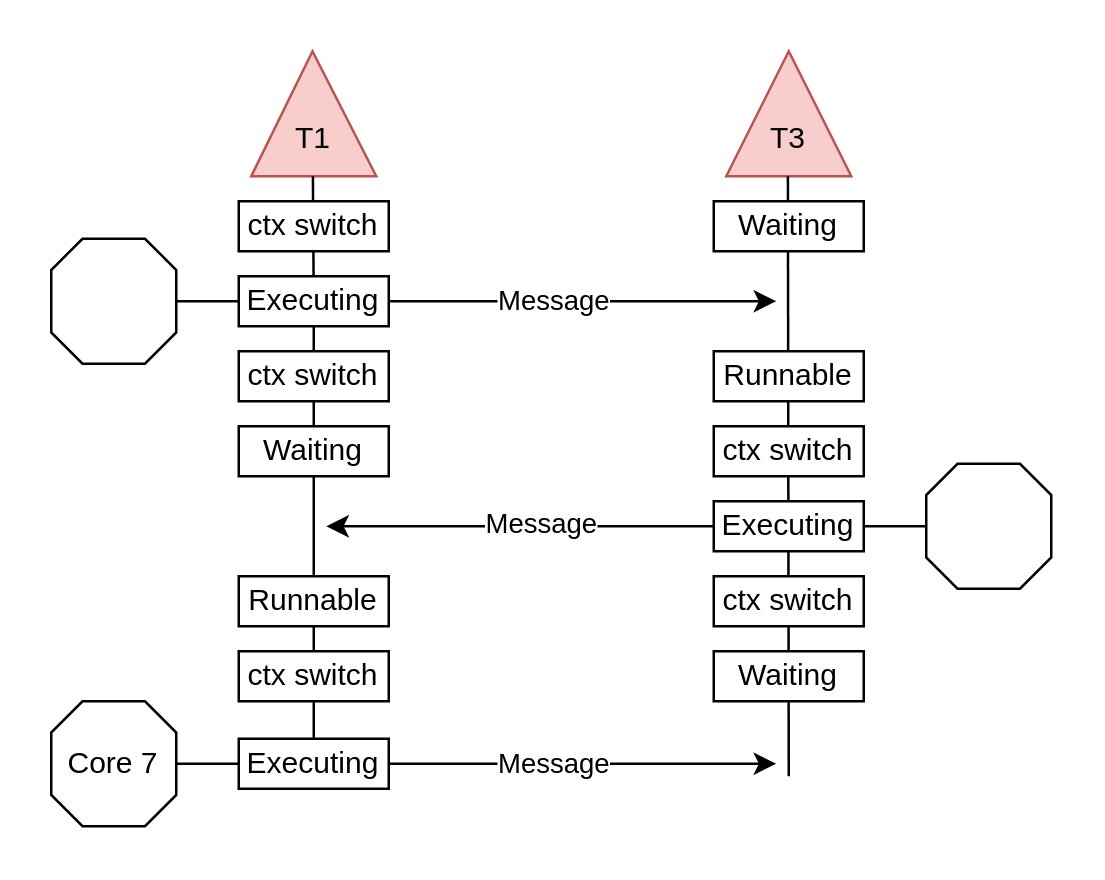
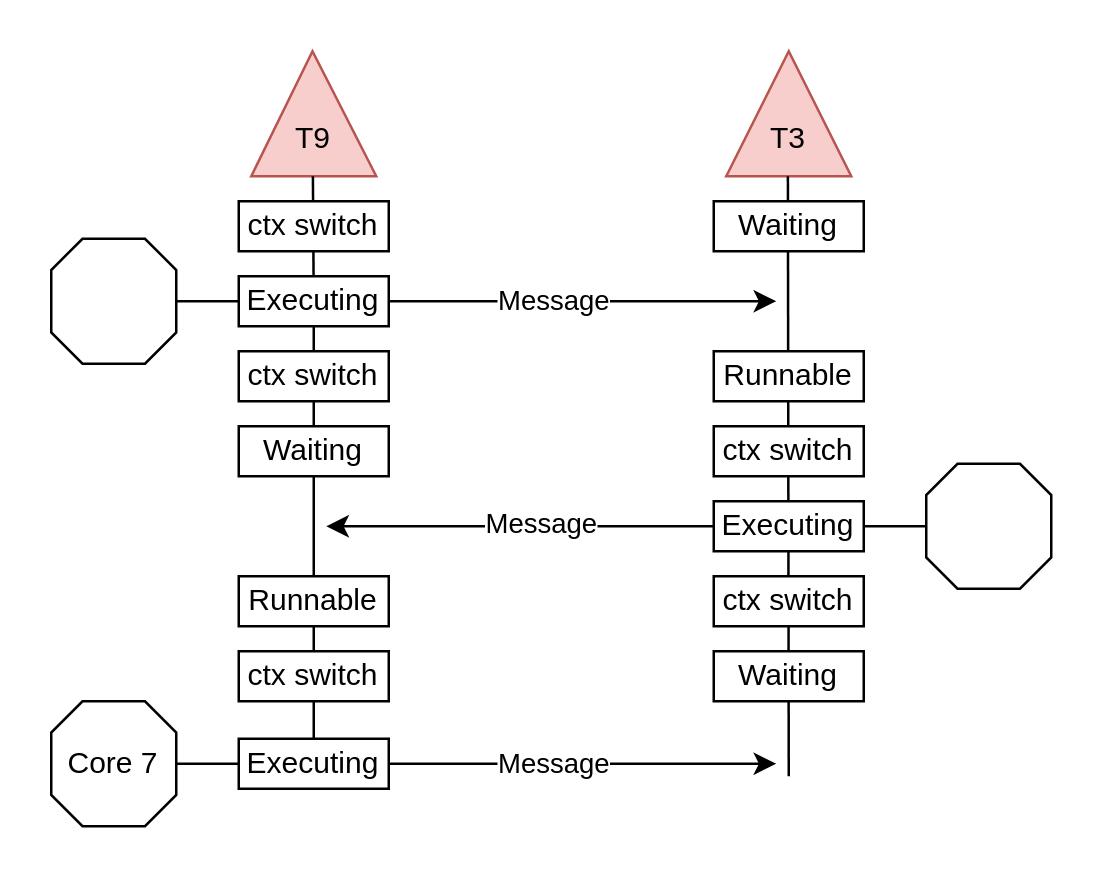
node "T1": label "T1" -> "T9"
